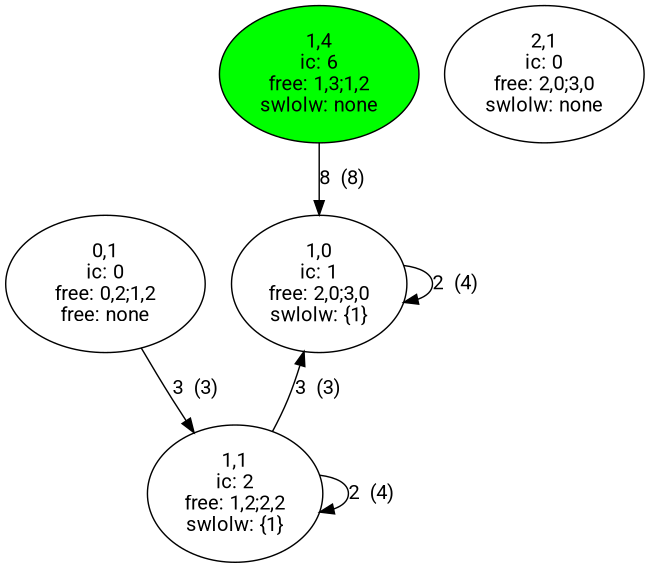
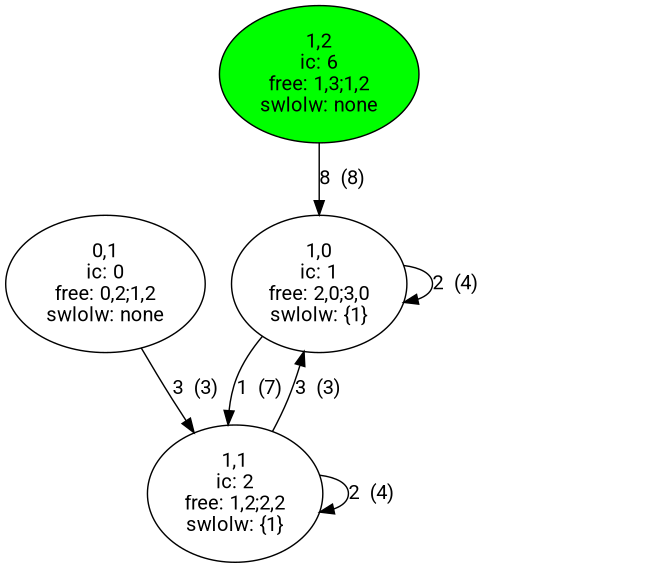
node "1,4 ic: 6 free: 1,3;1,2 swlolw: none": label "1,4 ic: 6 free: 1,3;1,2 swlolw: none" -> "1,2 ic: 6 free: 1,3;1,2 swlolw: none"
node "2,1 ic: 0 free: 2,0;3,0 swlolw: none": removed
node "0,1 ic: 0 free: 0,2;1,2 free: none": label "0,1 ic: 0 free: 0,2;1,2 free: none" -> "0,1 ic: 0 free: 0,2;1,2 swlolw: none"
edge "1,0 ic: 1 free: 2,0;3,0 swlolw: {1}" -> "1,1 ic: 2 free: 1,2;2,2 swlolw: {1}": added, label "1  (7)"
